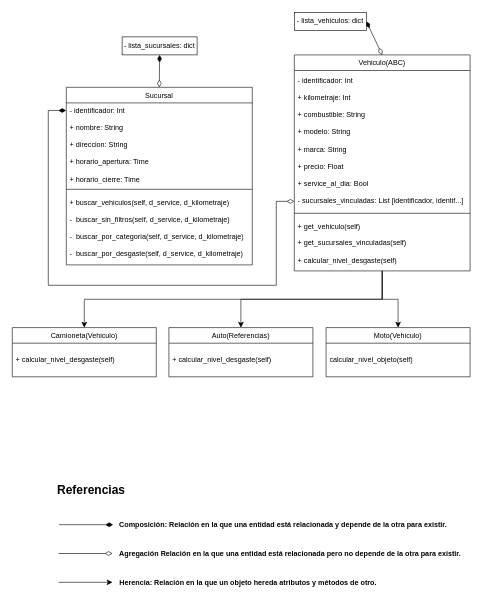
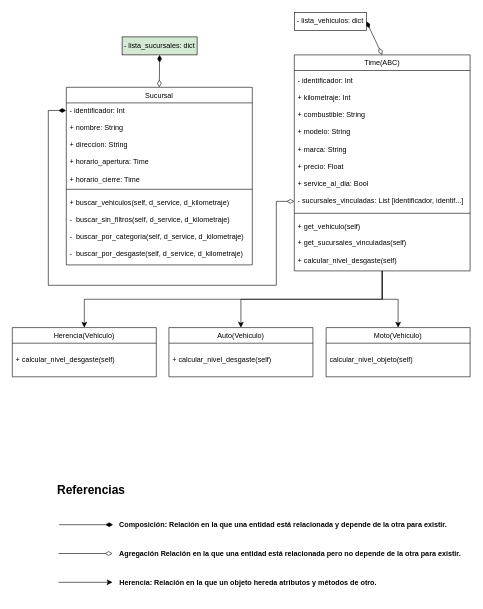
node "- lista_sucursales: dict": fillcolor #ffffff -> #d5e8d4
node "Vehiculo(ABC)": label "Vehiculo(ABC)" -> "Time(ABC)"
node "Camioneta(Vehiculo)": label "Camioneta(Vehiculo)" -> "Herencia(Vehiculo)"
node "Auto(Referencias)": label "Auto(Referencias)" -> "Auto(Vehiculo)"
